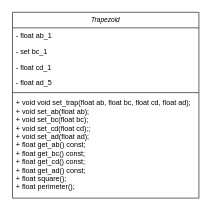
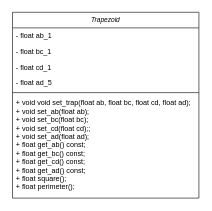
node "- set bc_1": label "- set bc_1" -> "- float bc_1"
